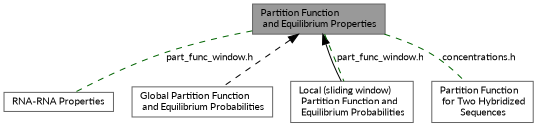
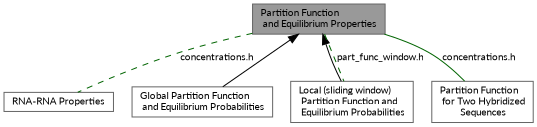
edge "Partition Function and Equilibrium Properties" -- "Partition Function for Two Hybridized Sequences": style dashed -> solid
edge "Partition Function and Equilibrium Properties" -- "RNA-RNA Properties": label "part_func_window.h" -> "concentrations.h"
edge "Global Partition Function and Equilibrium Probabilities" -> "Partition Function and Equilibrium Properties": style dashed -> solid
